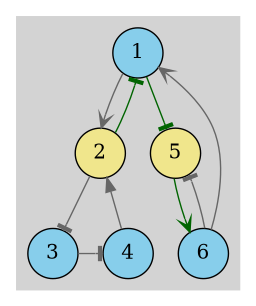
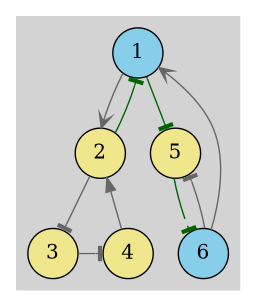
edge "5" -> "6": arrowhead vee -> tee
node "3": fillcolor skyblue -> khaki
node "4": fillcolor skyblue -> khaki
